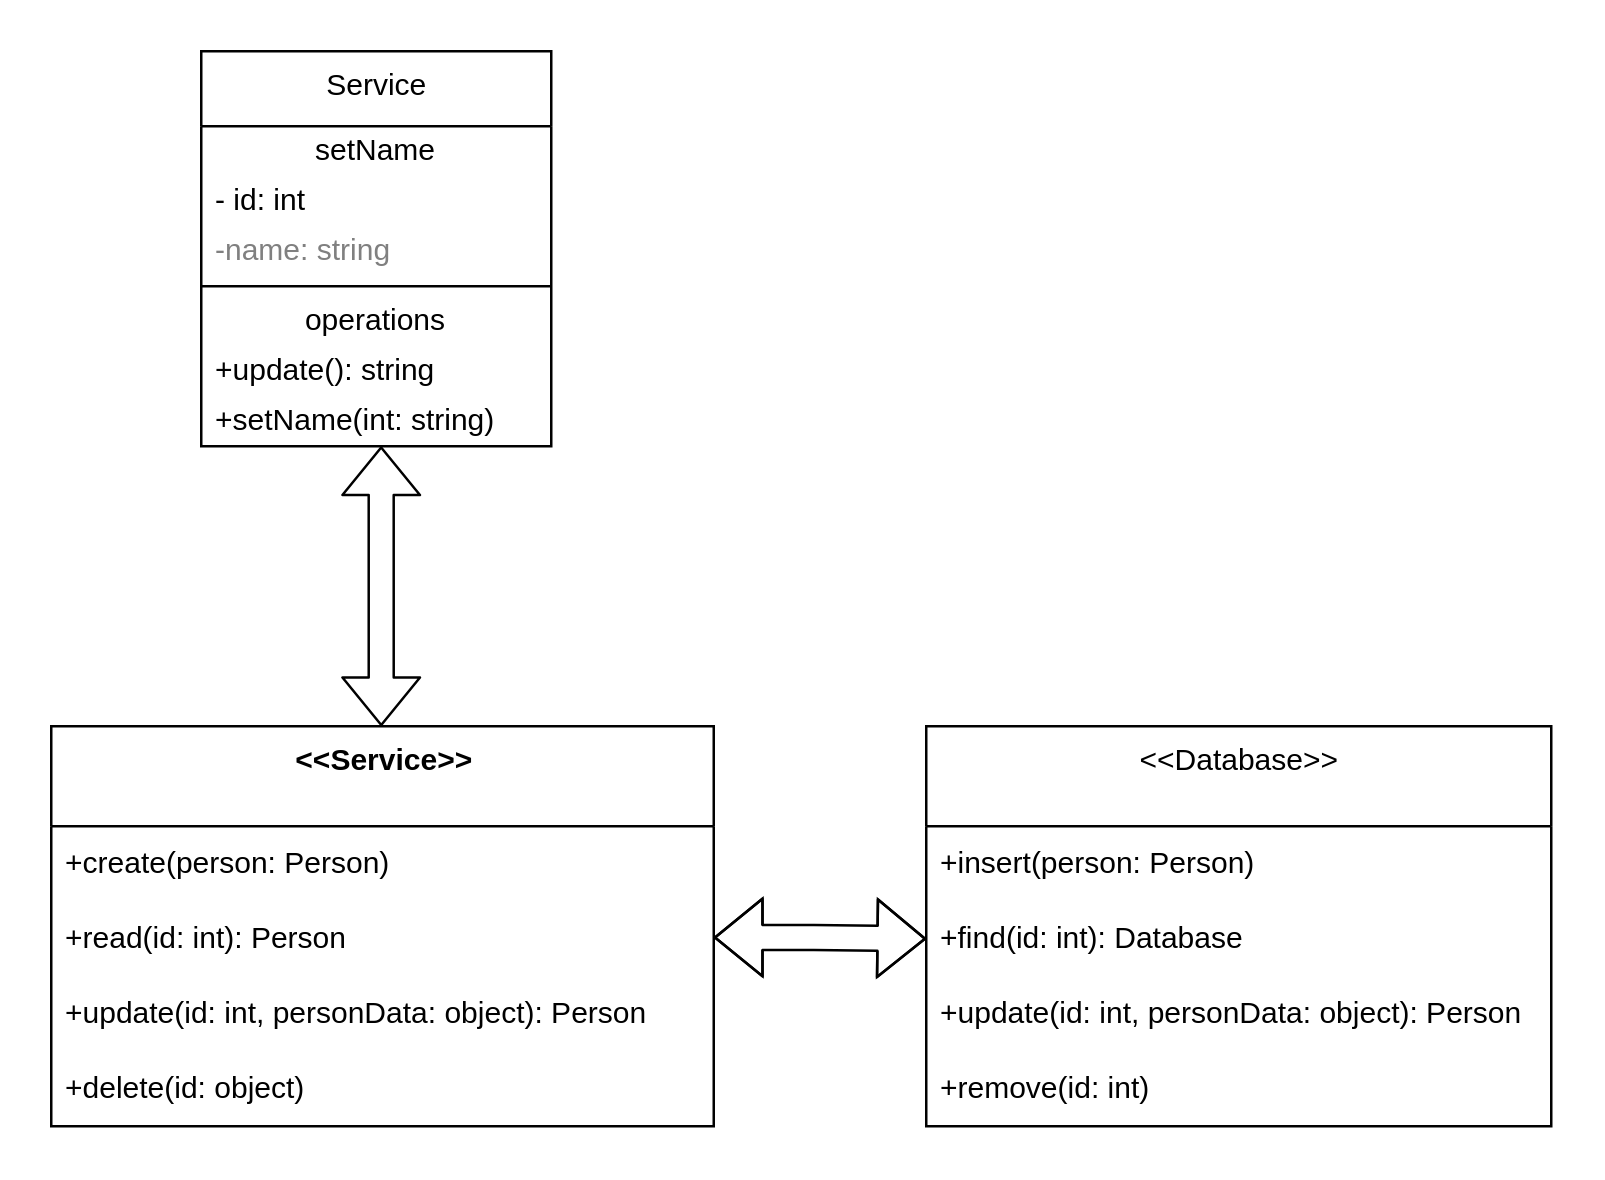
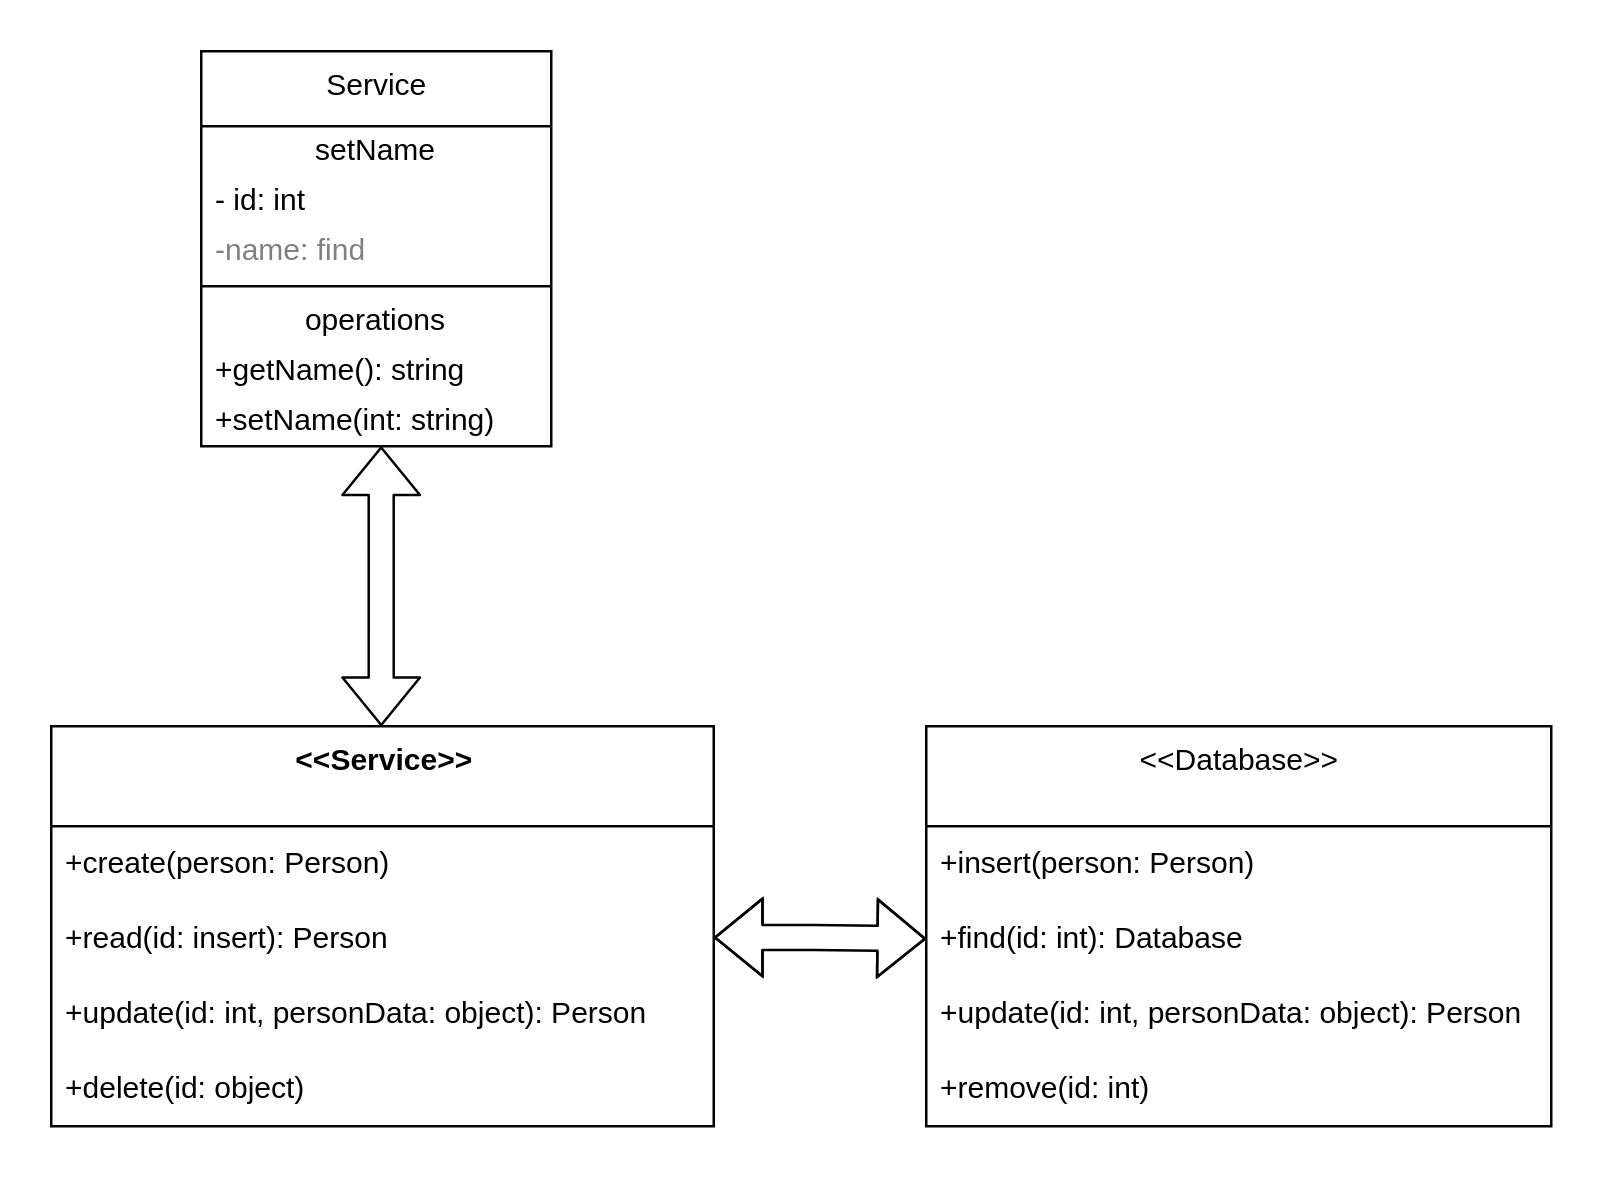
node "-name: string": label "-name: string" -> "-name: find"
node "+update(): string": label "+update(): string" -> "+getName(): string"
node "+read(id: int): Person": label "+read(id: int): Person" -> "+read(id: insert): Person"
